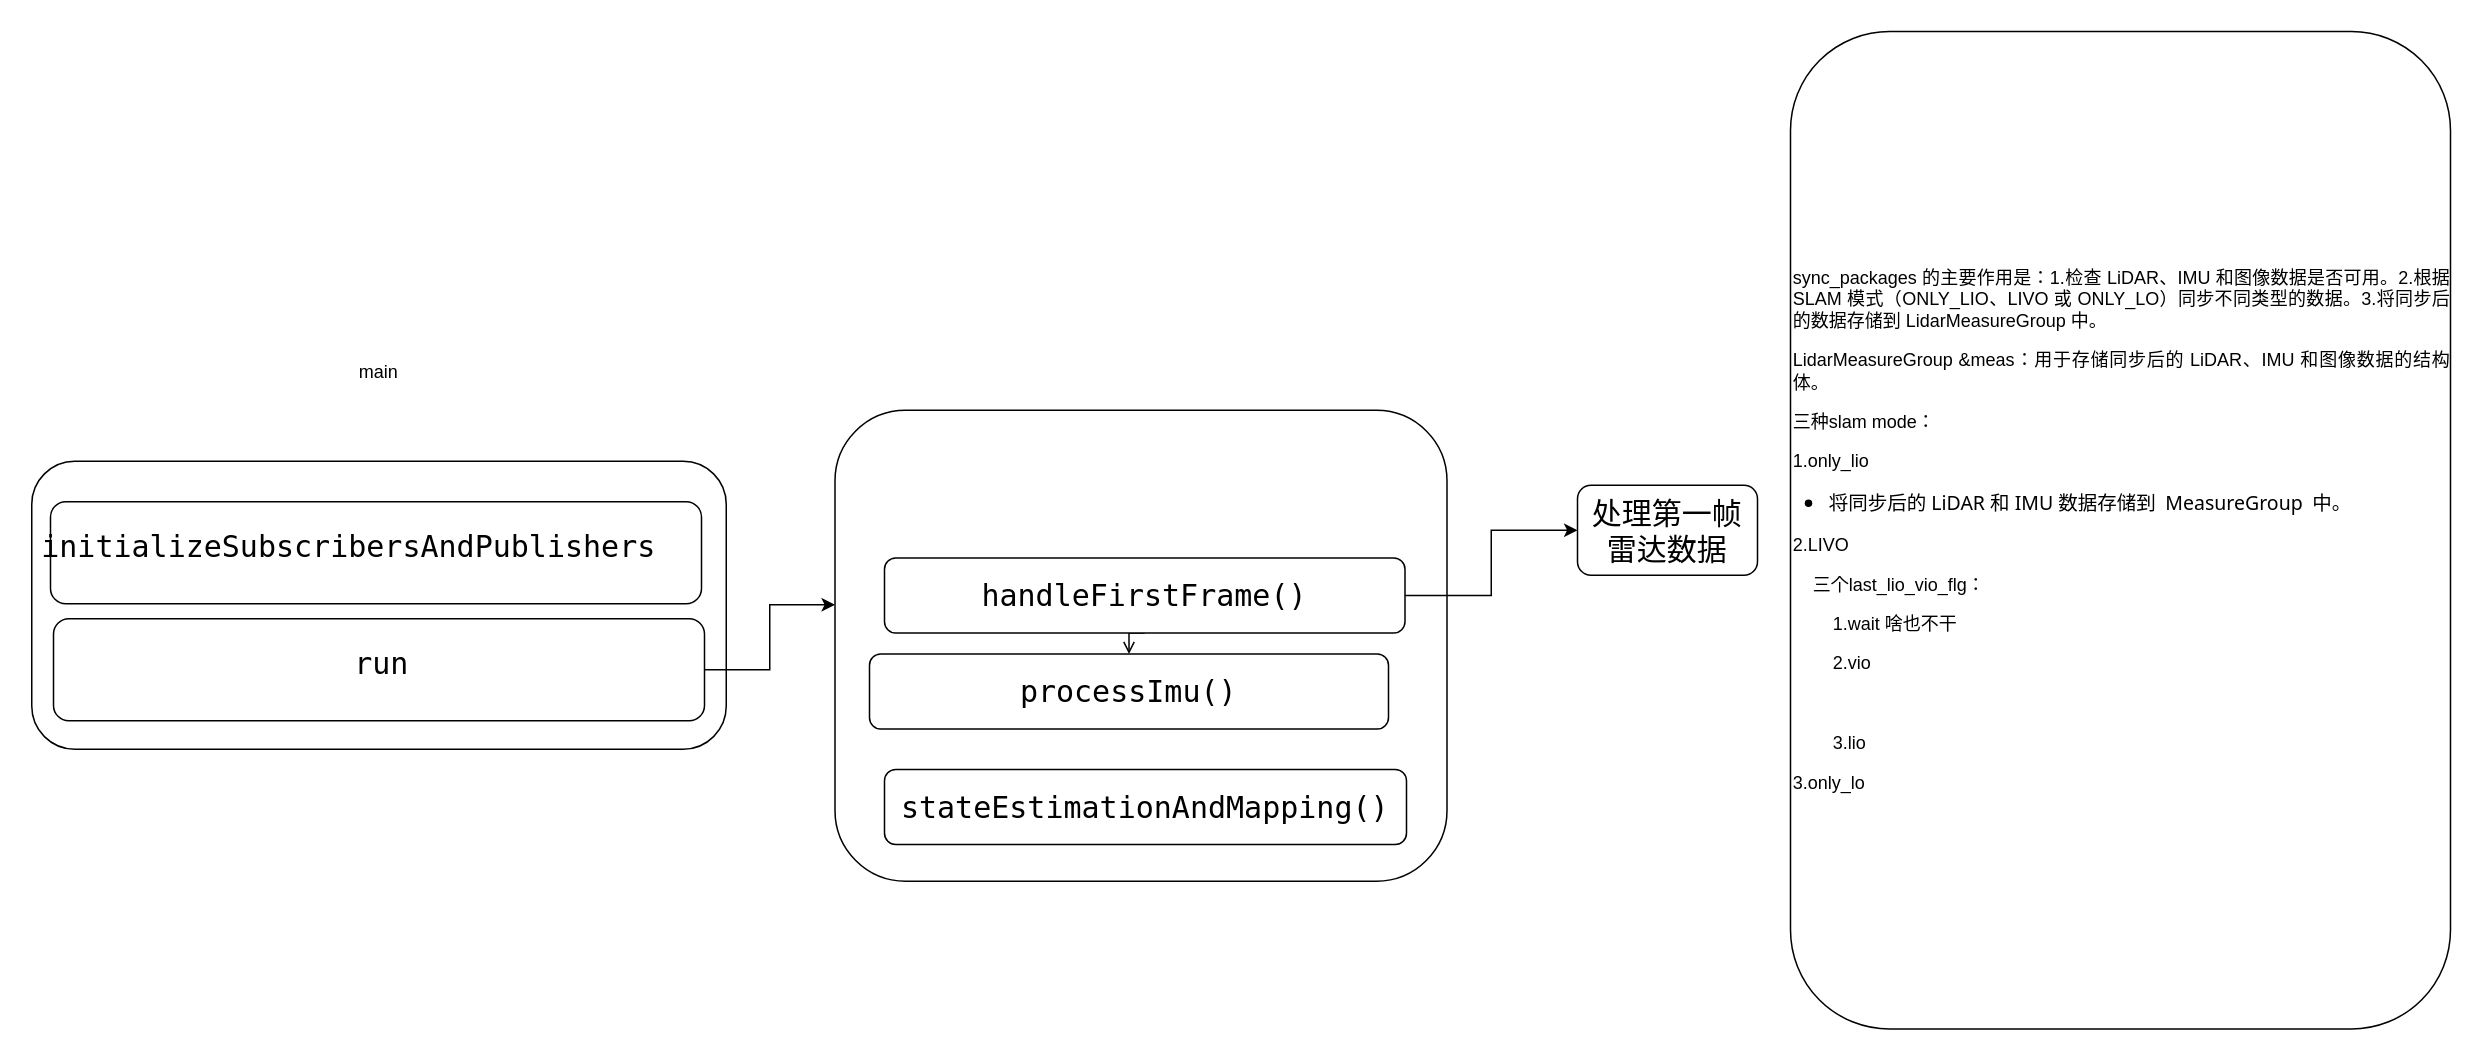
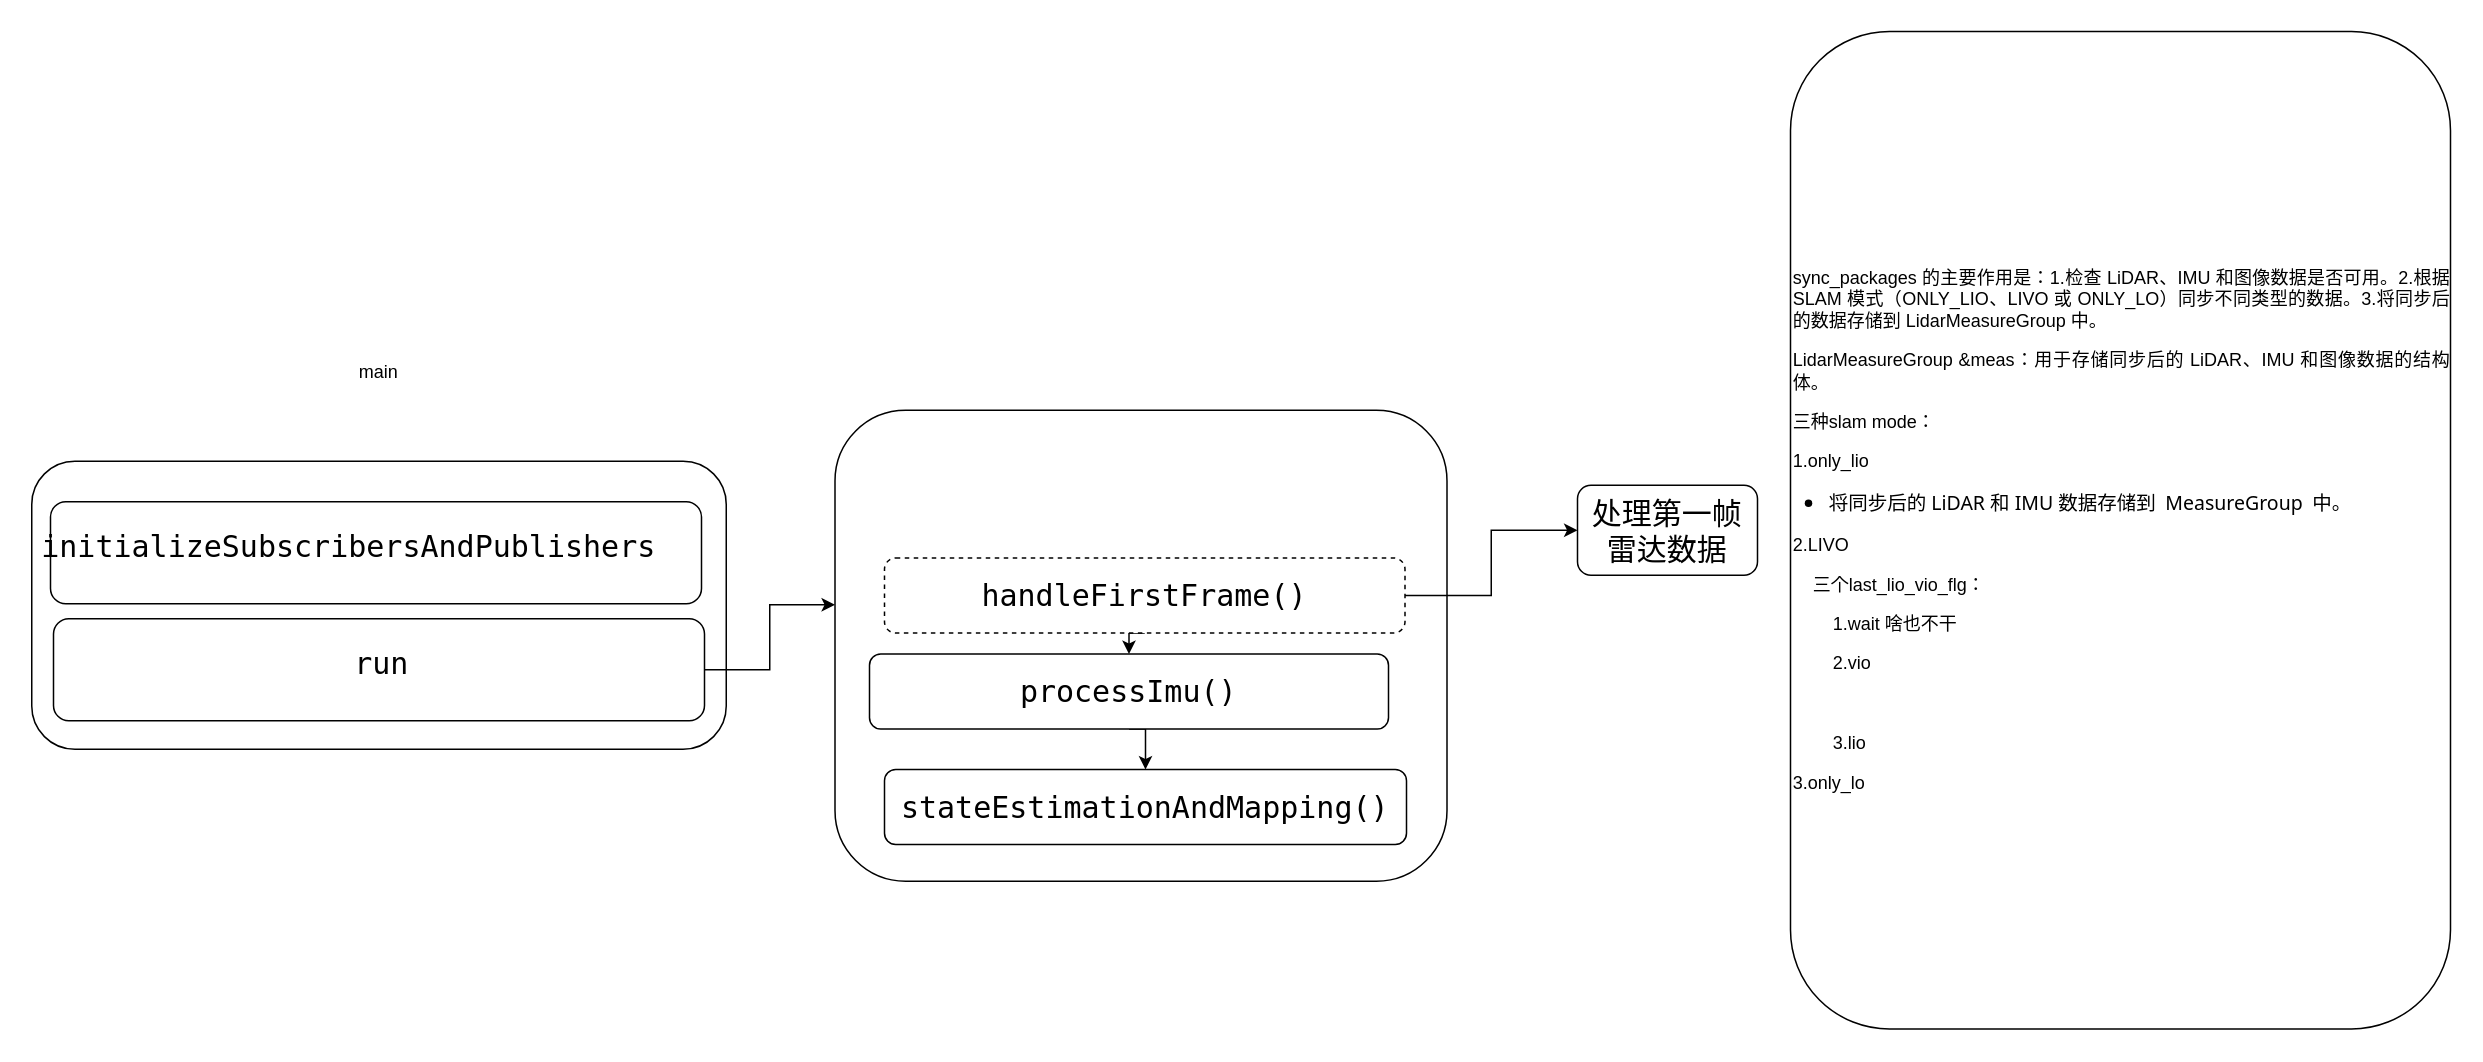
node "handleFirstFrame()": style solid -> dashed
edge "handleFirstFrame()" -> "processImu()": arrowhead open -> classic
edge "processImu()" -> "stateEstimationAndMapping()": added
